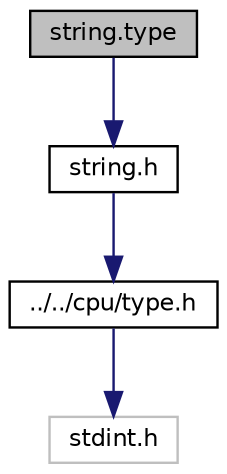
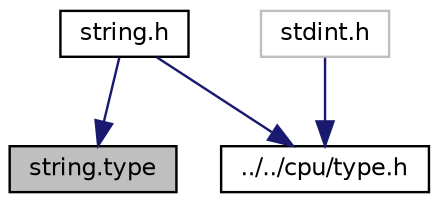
edge "string.type" -> "string.h": reversed
edge "../../cpu/type.h" -> "stdint.h": reversed
